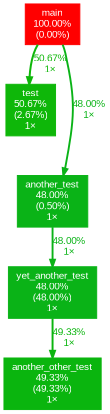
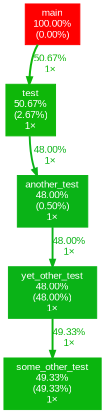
edge "main 100.00% (0.00%)" -> "another_test 48.00% (0.50%) 1×": now "test 50.67% (2.67%) 1×" -> "another_test 48.00% (0.50%) 1×"
node "yet_another_test 48.00% (48.00%) 1×": label "yet_another_test 48.00% (48.00%) 1×" -> "yet_other_test 48.00% (48.00%) 1×"
node "another_other_test 49.33% (49.33%) 1×": label "another_other_test 49.33% (49.33%) 1×" -> "some_other_test 49.33% (49.33%) 1×"
